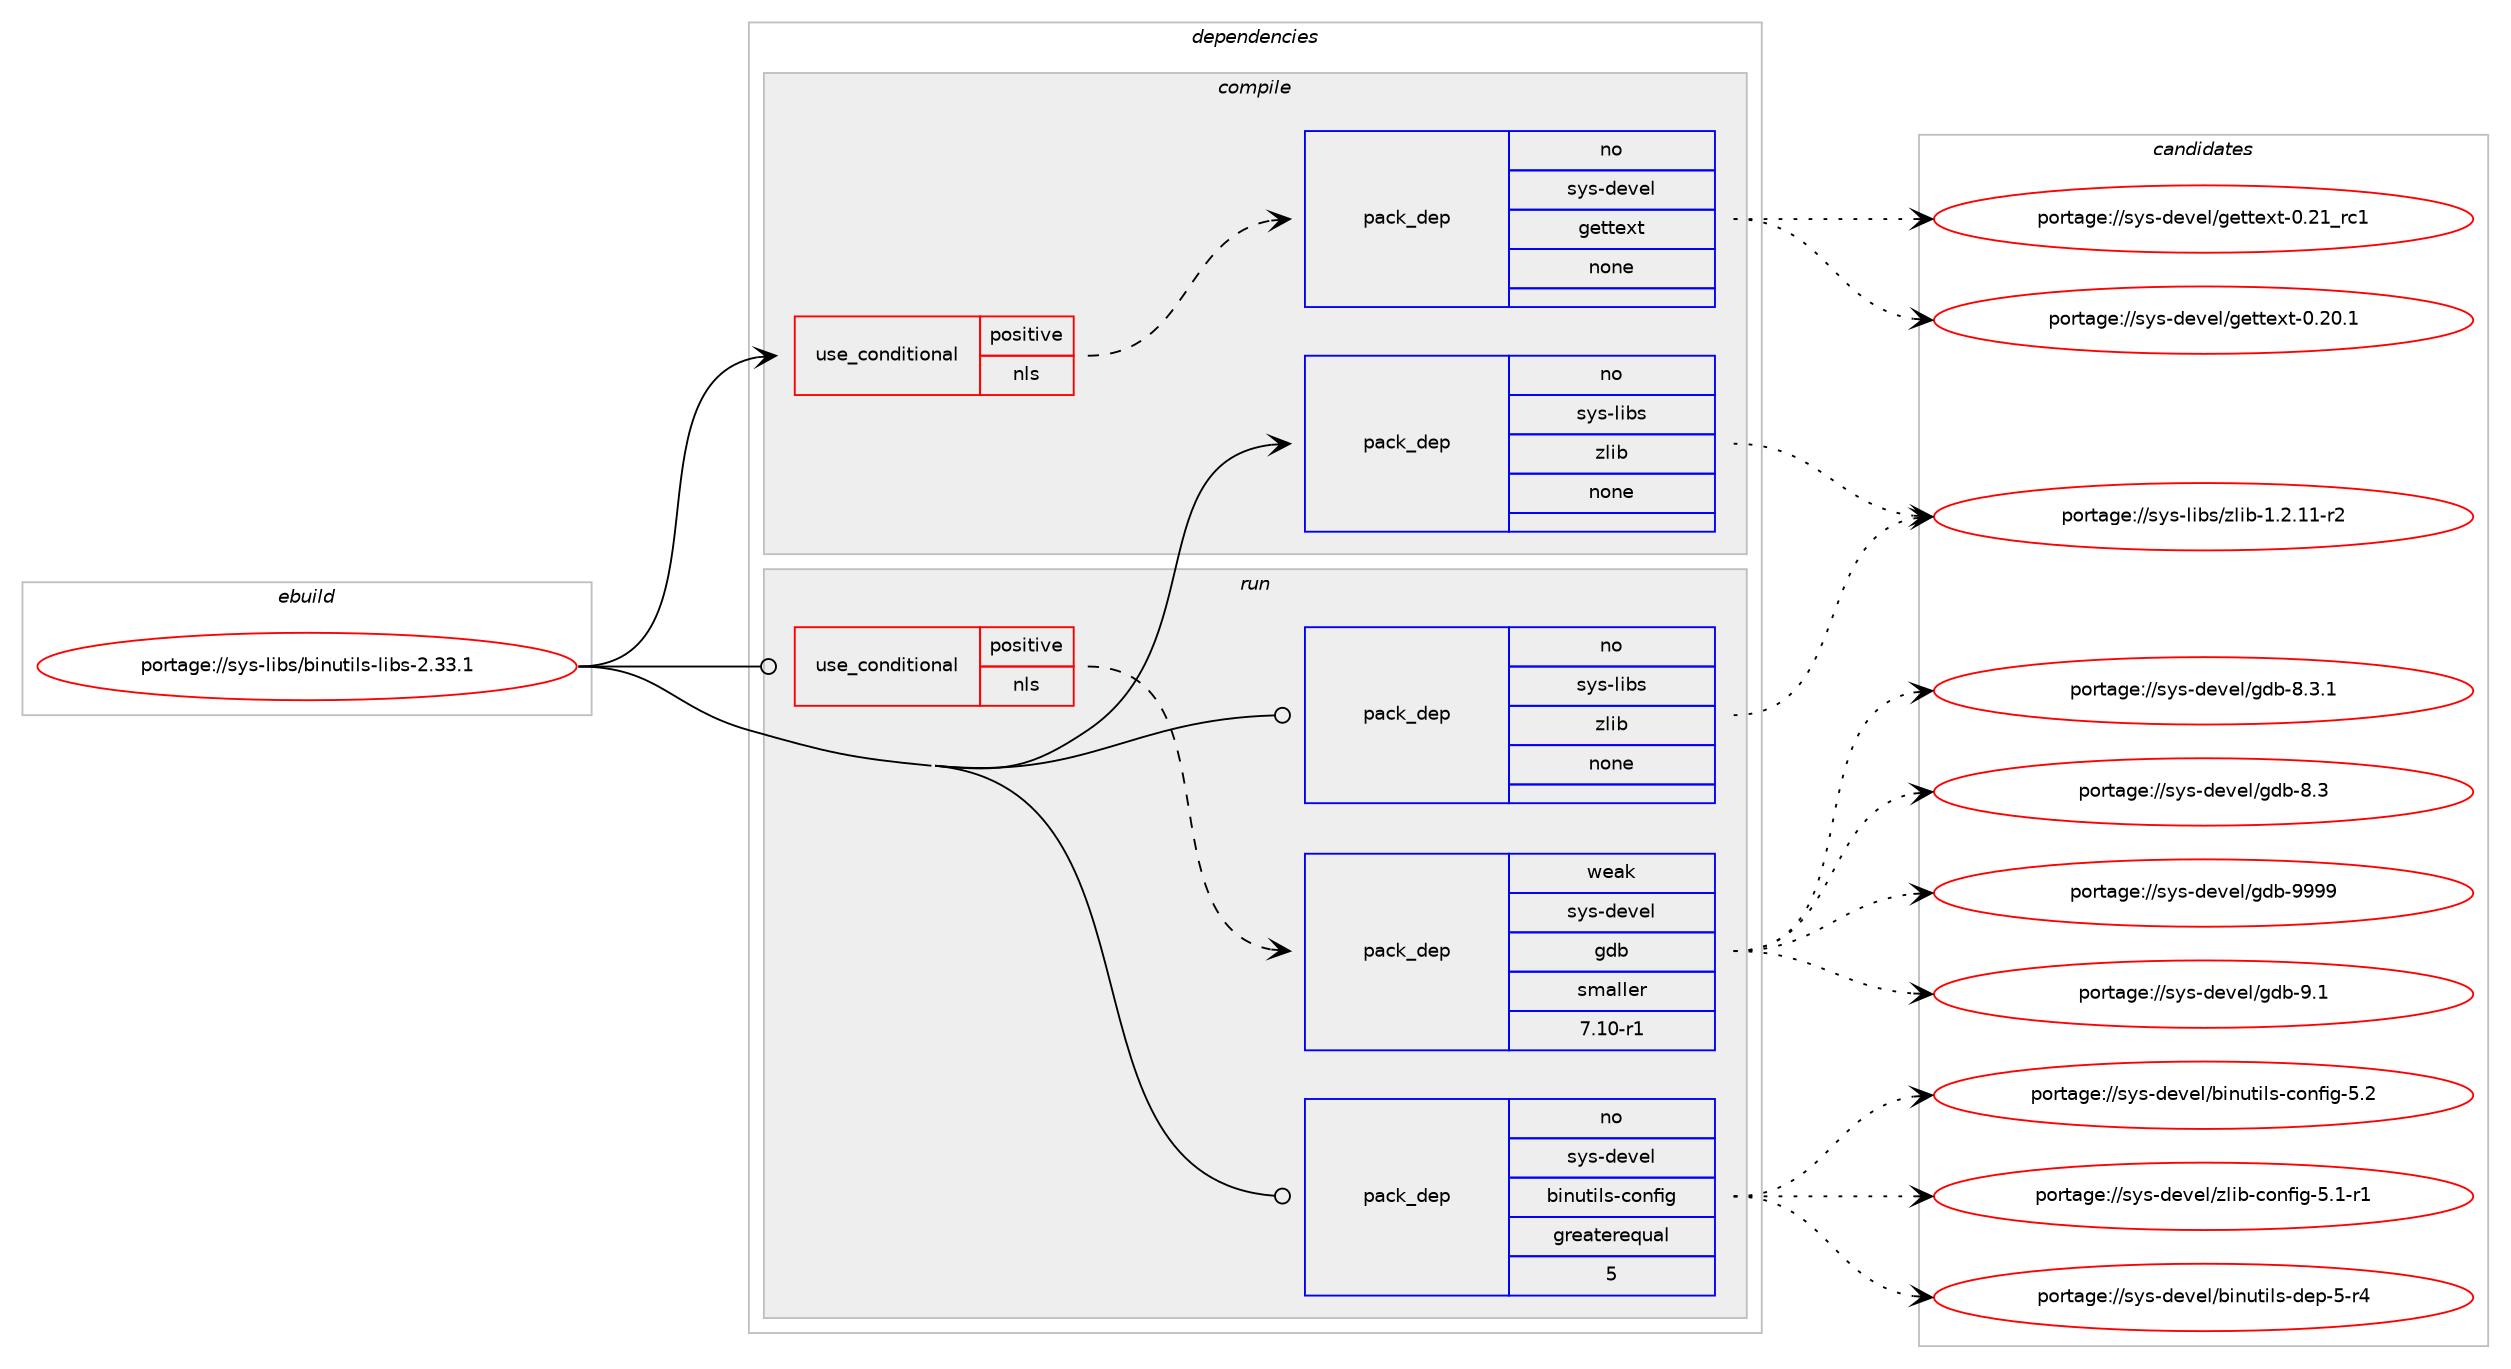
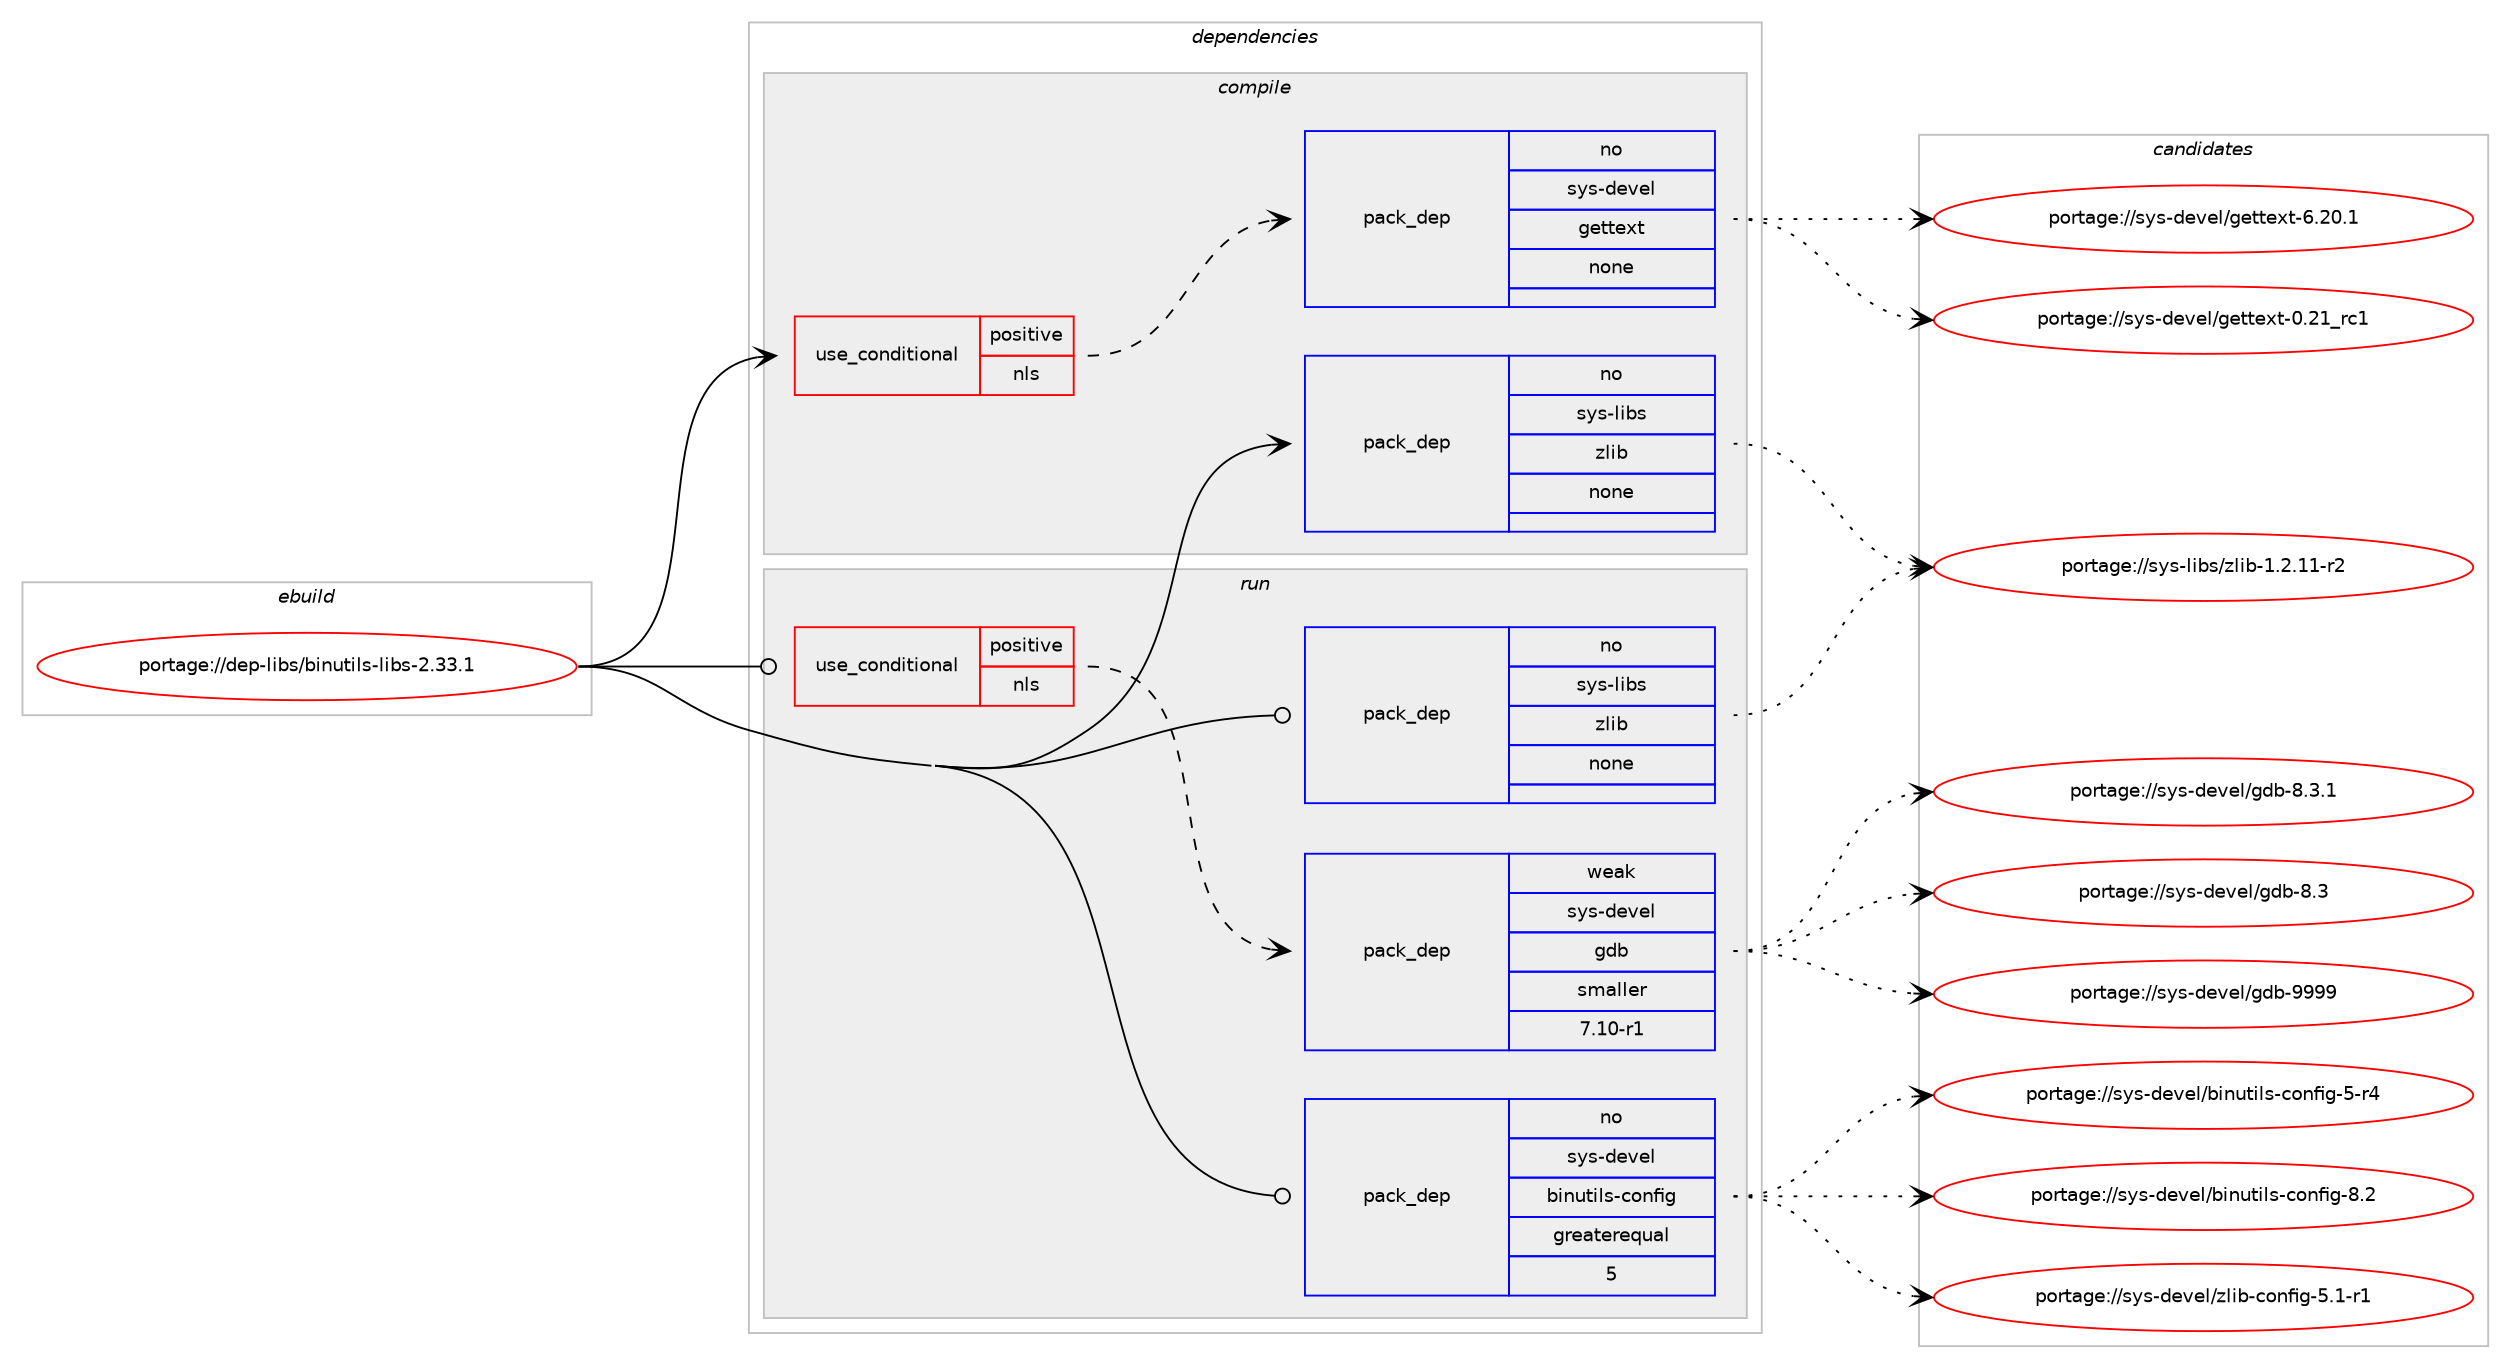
node "portage://sys-devel/gettext-0.20.1": label "portage://sys-devel/gettext-0.20.1" -> "portage://sys-devel/gettext-6.20.1"
node "portage://sys-libs/binutils-libs-2.33.1": label "portage://sys-libs/binutils-libs-2.33.1" -> "portage://dep-libs/binutils-libs-2.33.1"
node "portage://sys-devel/gdb-9.1": removed
node "portage://sys-devel/binutils-config-5.2": label "portage://sys-devel/binutils-config-5.2" -> "portage://sys-devel/binutils-config-8.2"
node "portage://sys-devel/binutils-dep-5-r4": label "portage://sys-devel/binutils-dep-5-r4" -> "portage://sys-devel/binutils-config-5-r4"
